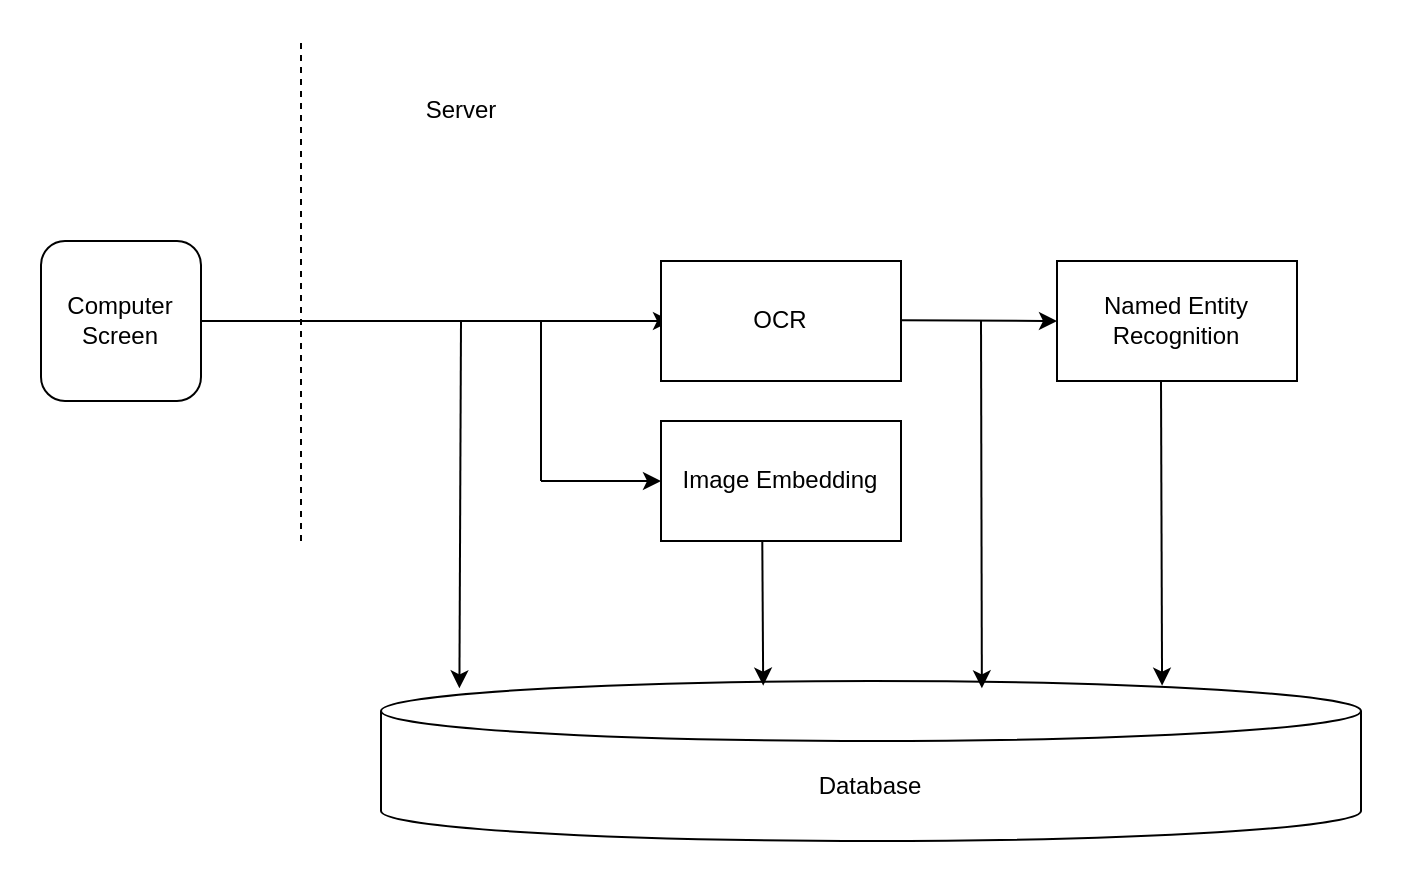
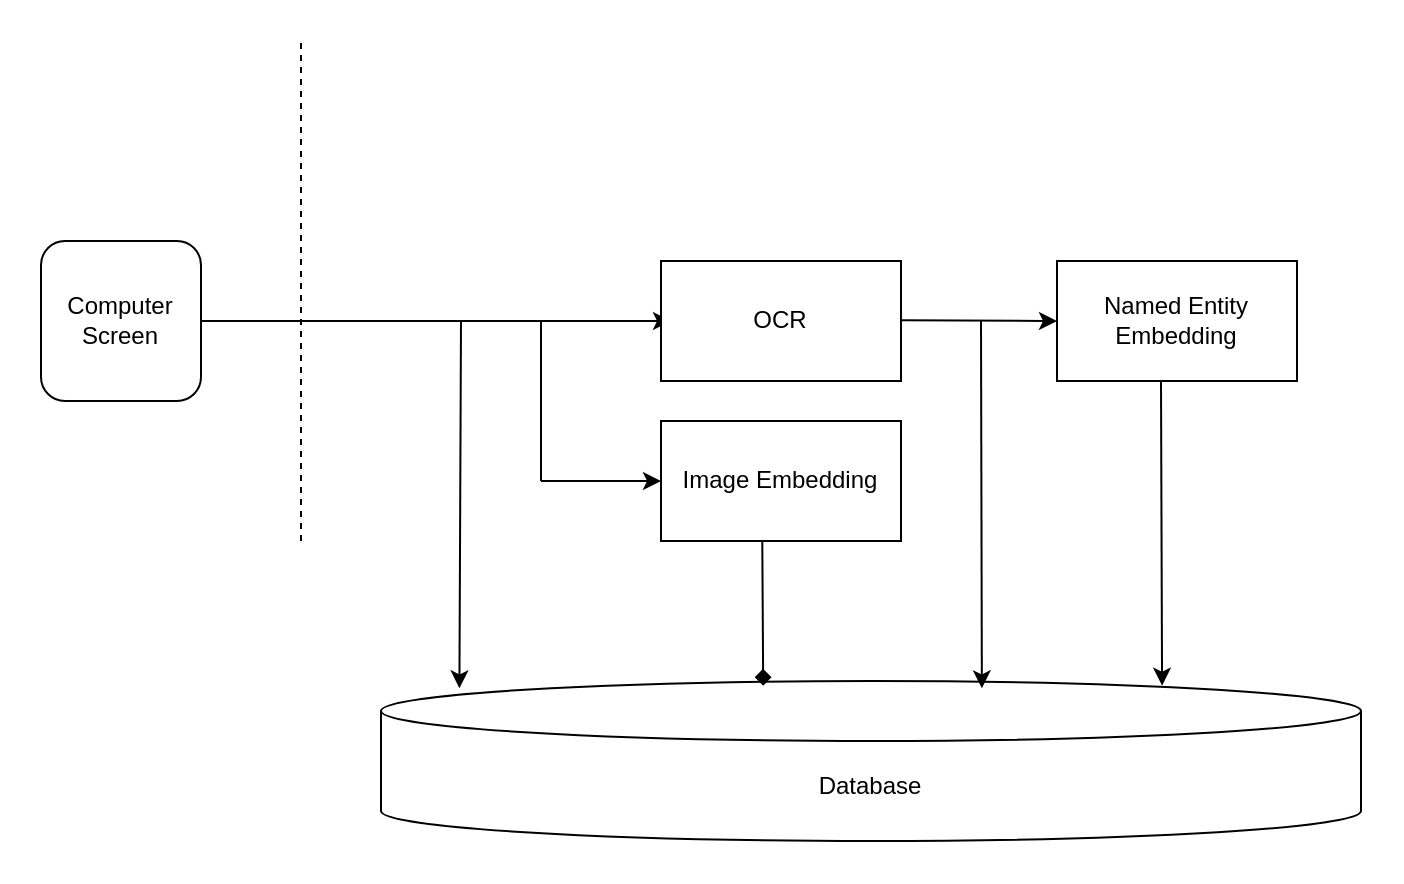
node "Server": removed
node "Named Entity Recognition": label "Named Entity Recognition" -> "Named Entity Embedding"
edge "Image Embedding" -> "Database": arrowhead classic -> diamond
